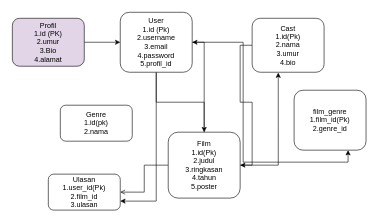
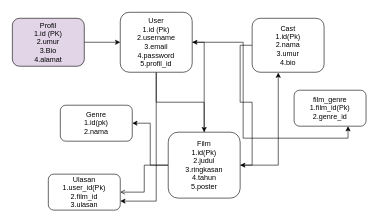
node "film_genre 1.film_id(Pk) 2.genre_id": size 72x60 -> 72x36
edge "Film 1.id(Pk) 2.judul 3.ringkasan 4.tahun 5.poster" -> "Genre 1.id(pk) 2.nama": added
